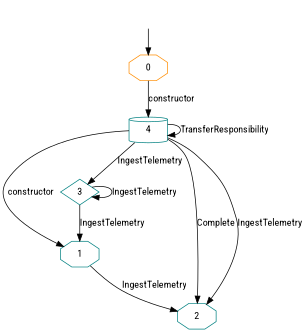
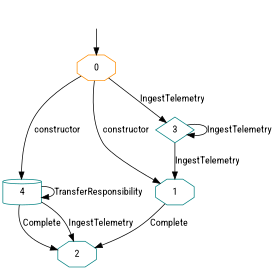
edge "4" -> "3": now "0" -> "3"
edge "4" -> "1": now "0" -> "1"
edge "1" -> "2": label "IngestTelemetry" -> "Complete"
